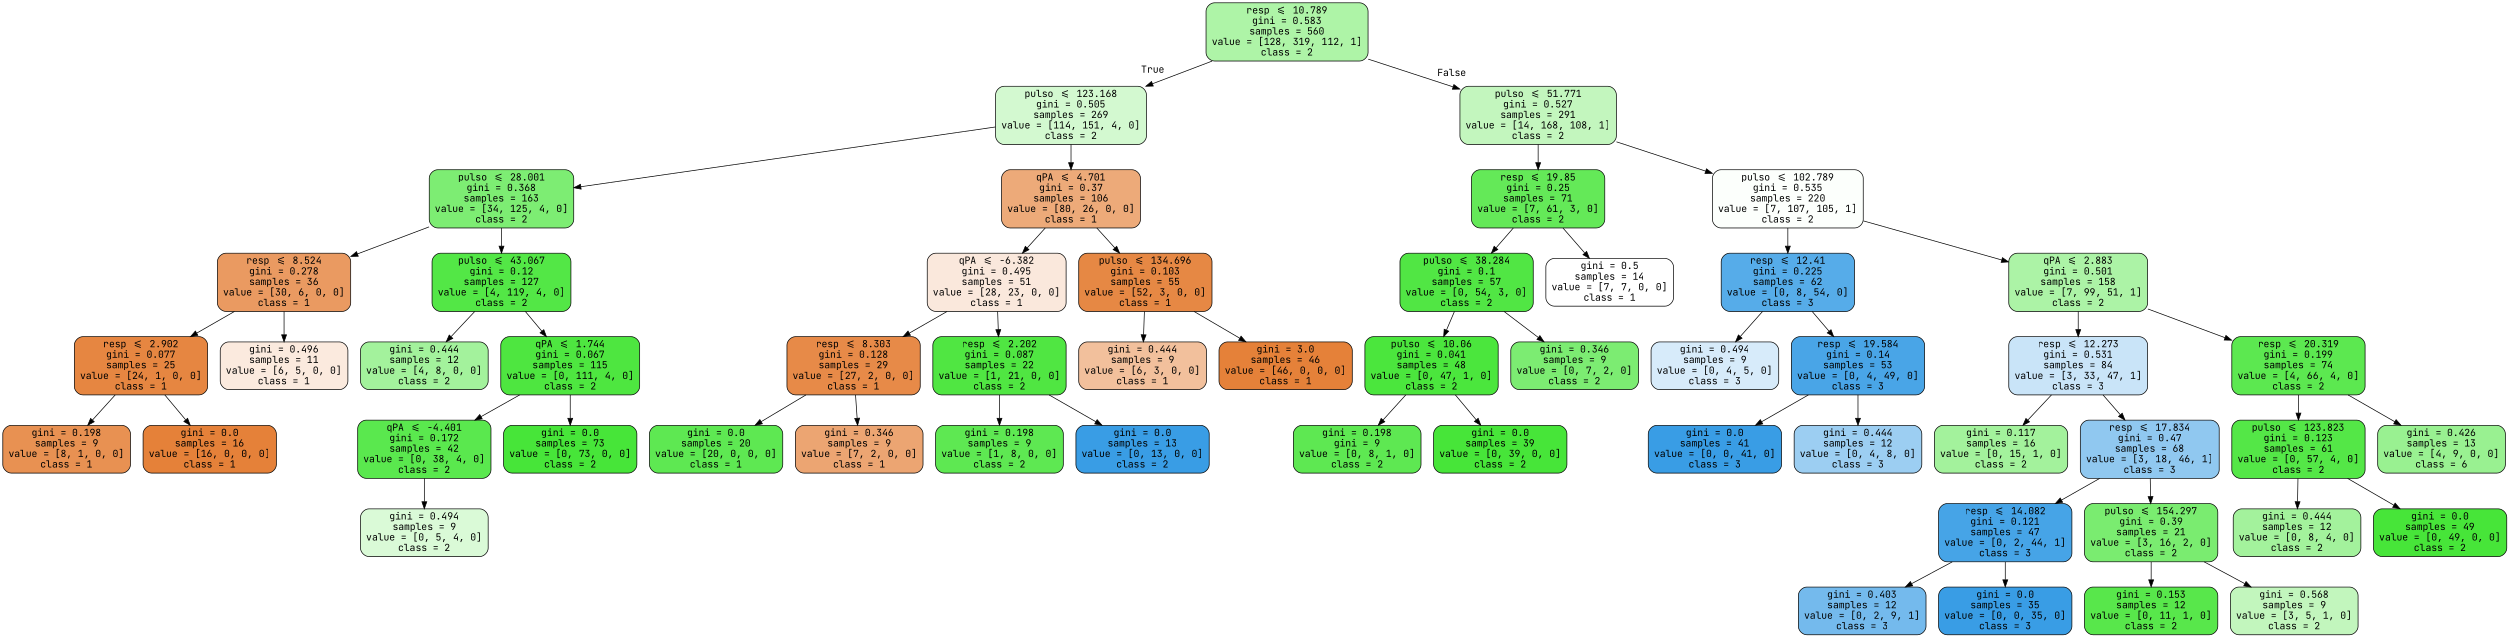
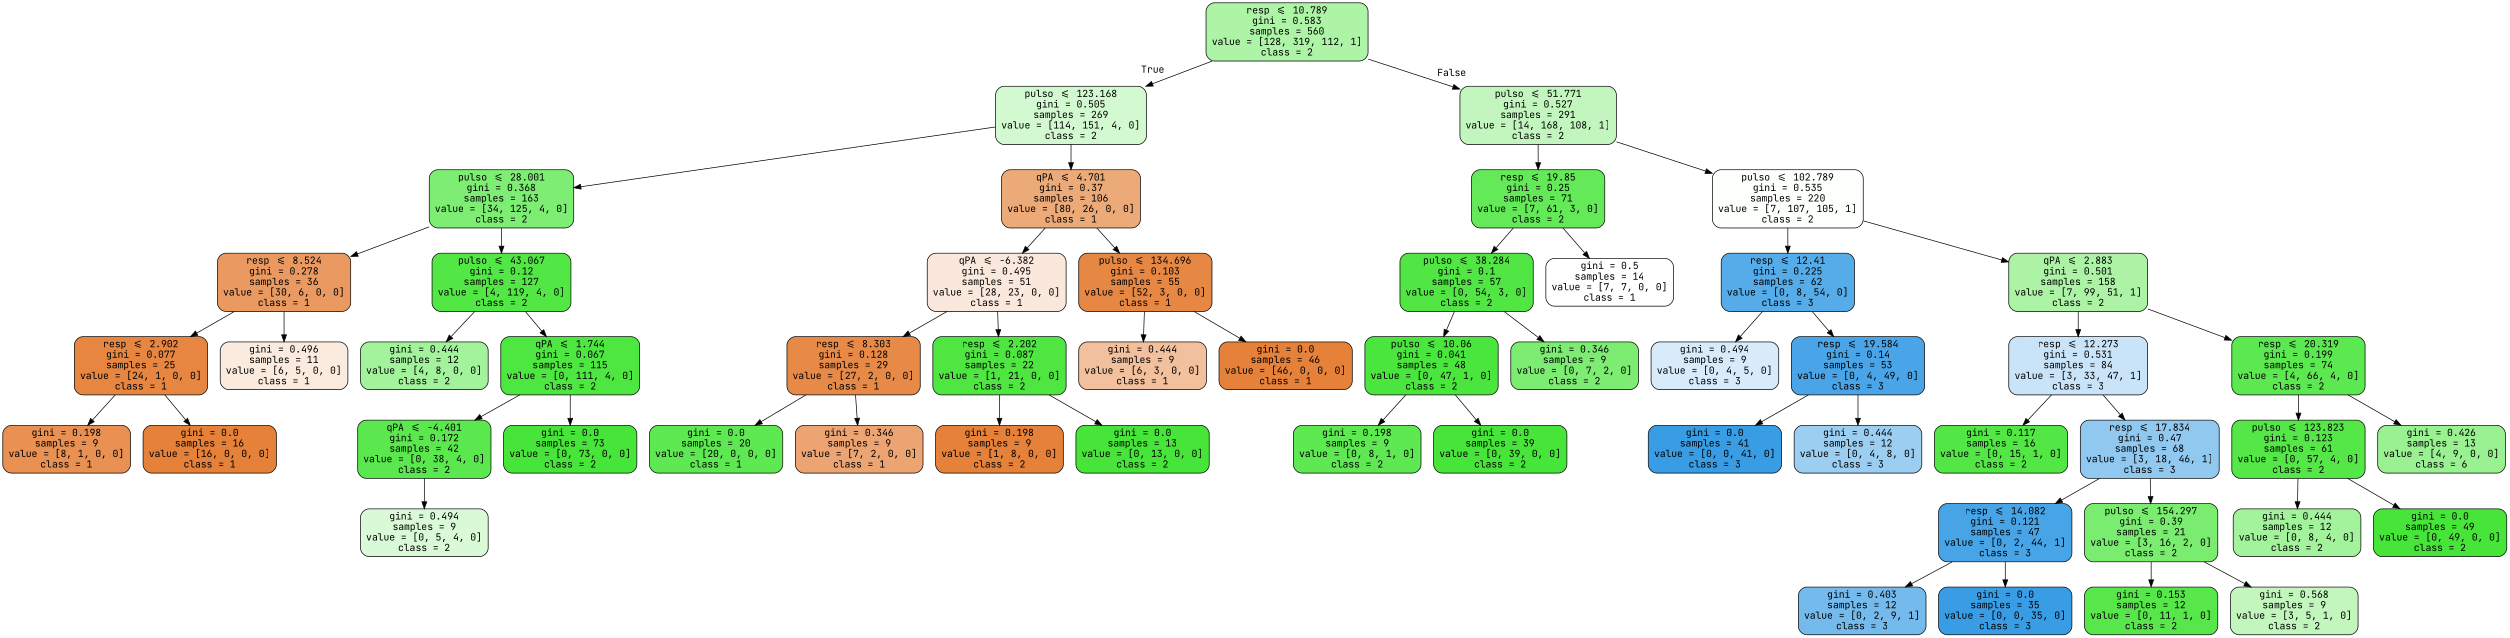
node "gini = 3.0 samples = 46 value = [46, 0, 0, 0] class = 1": label "gini = 3.0 samples = 46 value = [46, 0, 0, 0] class = 1" -> "gini = 0.0 samples = 46 value = [46, 0, 0, 0] class = 1"
node "gini = 0.198 samples = 9 value = [1, 8, 0, 0] class = 2": fillcolor #5ee852 -> #e58139
node "gini = 0.0 samples = 13 value = [0, 13, 0, 0] class = 2": fillcolor #399de5 -> #47e539
node "gini = 0.198 gini = 9 value = [0, 8, 1, 0] class = 2": label "gini = 0.198 gini = 9 value = [0, 8, 1, 0] class = 2" -> "gini = 0.198 samples = 9 value = [0, 8, 1, 0] class = 2"
node "gini = 0.117 samples = 16 value = [0, 15, 1, 0] class = 2": fillcolor #a3f29c -> #53e746
